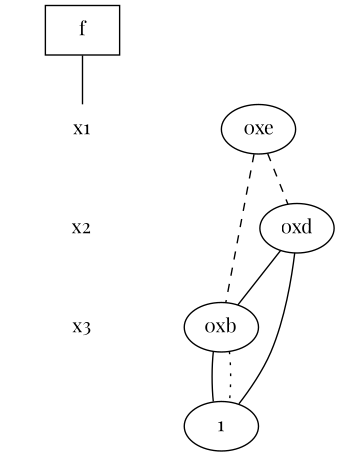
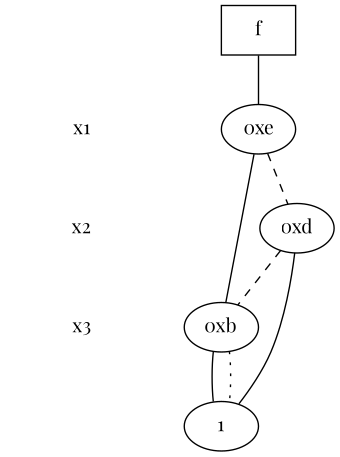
edge "f" -- "x1": now "f" -- "0xe"
edge "0xe" -- "0xb": style dashed -> solid
edge "0xd" -- "0xb": style solid -> dashed
